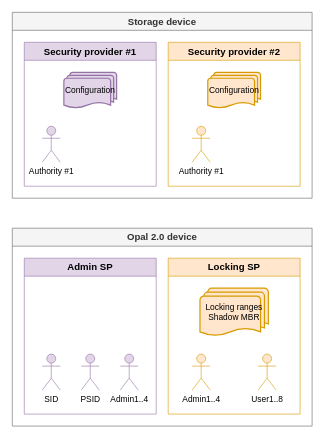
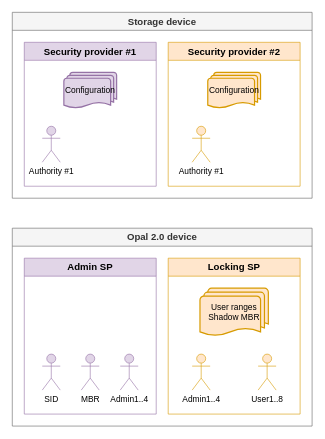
node "Locking ranges Shadow MBR": label "Locking ranges Shadow MBR" -> "User ranges Shadow MBR"
node "PSID": label "PSID" -> "MBR"
